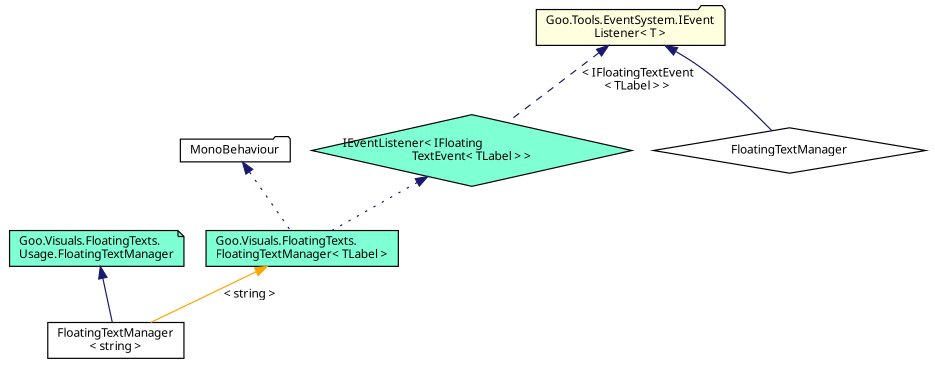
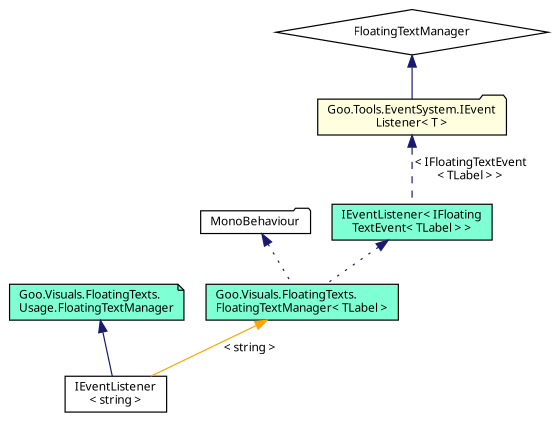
edge "FloatingTextManager" -> "Goo.Tools.EventSystem.IEvent Listener< T >": reversed
node "IEventListener< IFloating TextEvent< TLabel > >": shape diamond -> box
node "FloatingTextManager < string >": label "FloatingTextManager < string >" -> "IEventListener < string >"
